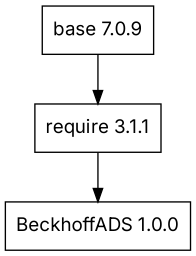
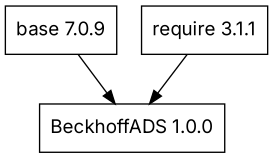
edge "base 7.0.9" -> "require 3.1.1": now "base 7.0.9" -> "BeckhoffADS 1.0.0"
